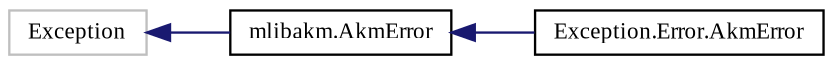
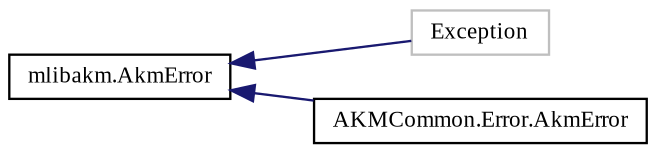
edge "mlibakm.AkmError" -> "Exception": reversed
node "Exception.Error.AkmError": label "Exception.Error.AkmError" -> "AKMCommon.Error.AkmError"
